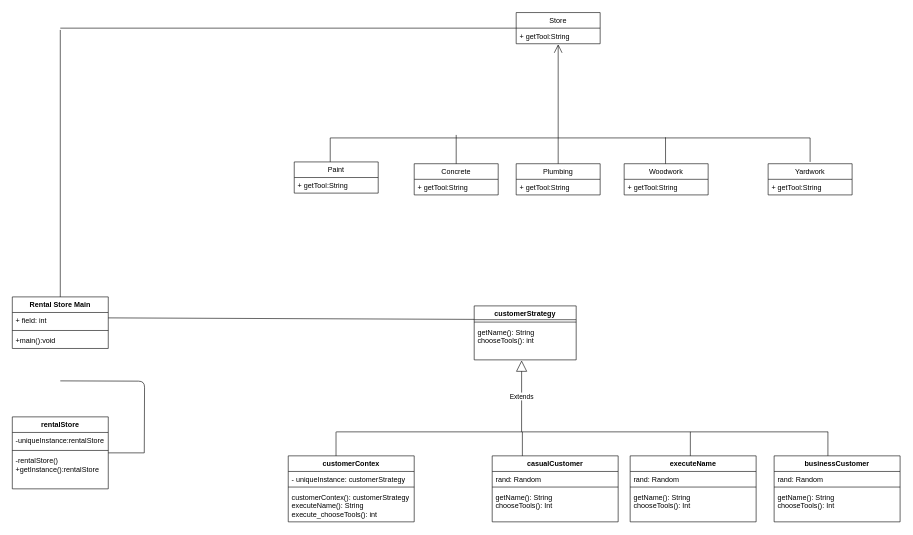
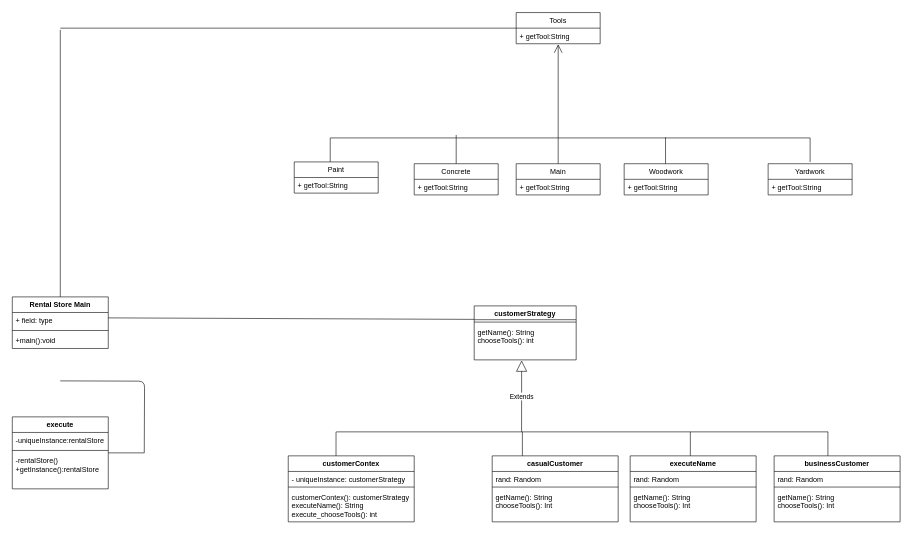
node "Store": label "Store" -> "Tools"
node "Plumbing": label "Plumbing" -> "Main"
node "+ field: int": label "+ field: int" -> "+ field: type"
node "rentalStore": label "rentalStore" -> "execute"
